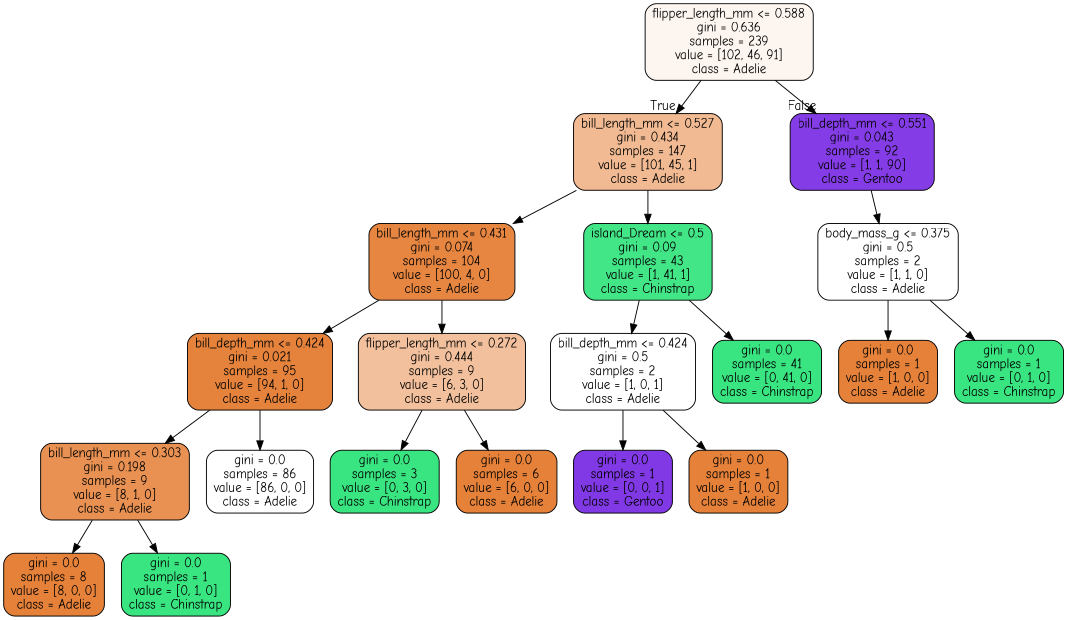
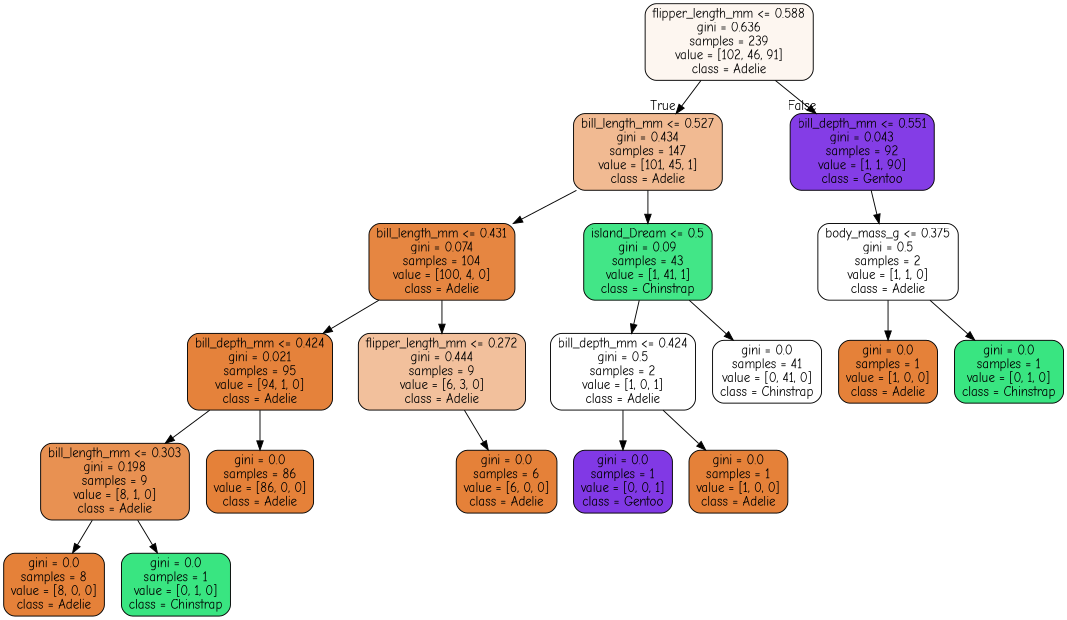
node "gini = 0.0 samples = 41 value = [0, 41, 0] class = Chinstrap": fillcolor #39e581 -> #ffffff
node "gini = 0.0 samples = 86 value = [86, 0, 0] class = Adelie": fillcolor #ffffff -> #e58139
node "gini = 0.0 samples = 3 value = [0, 3, 0] class = Chinstrap": removed
